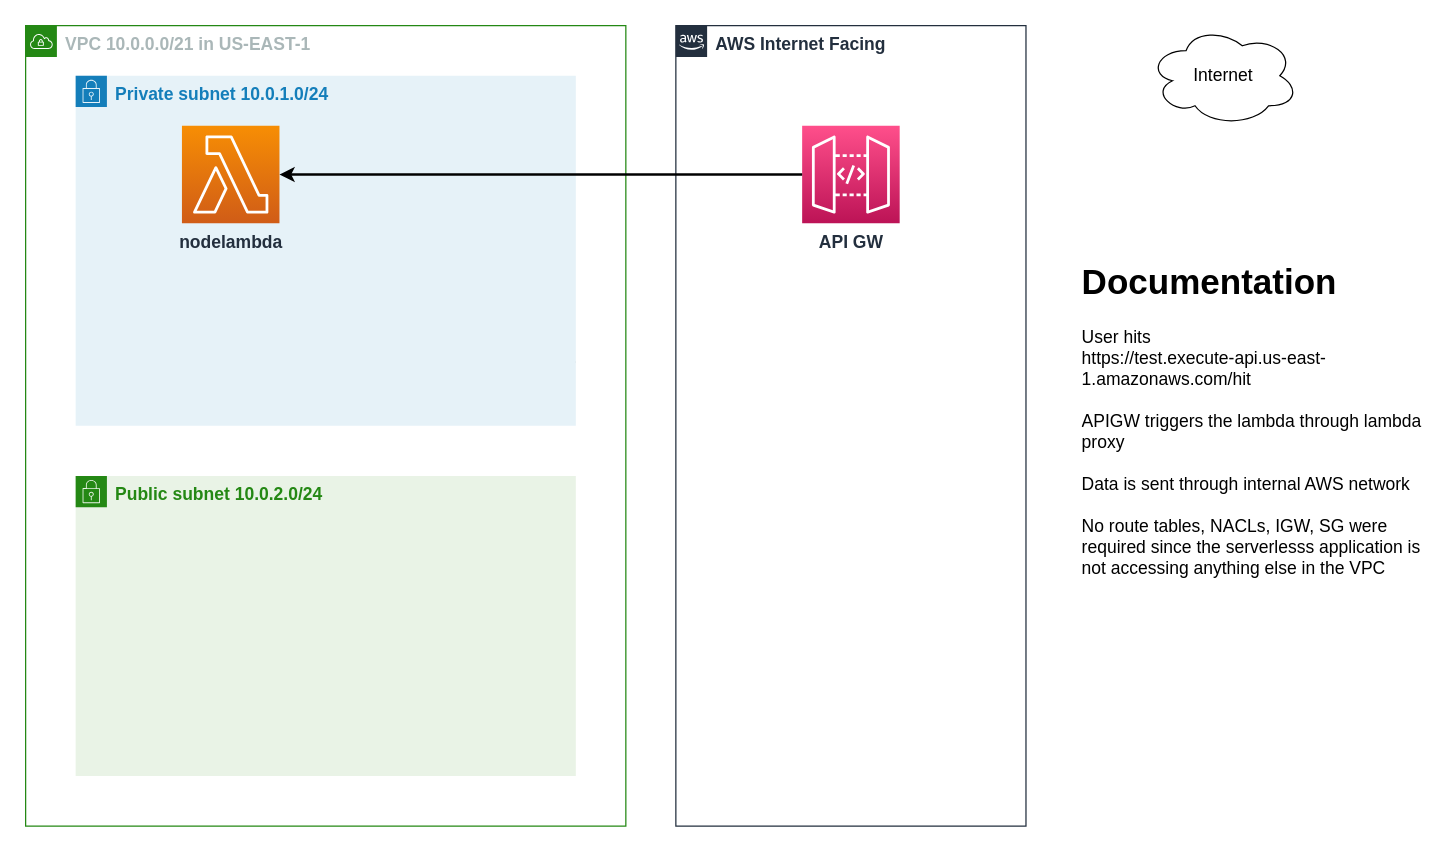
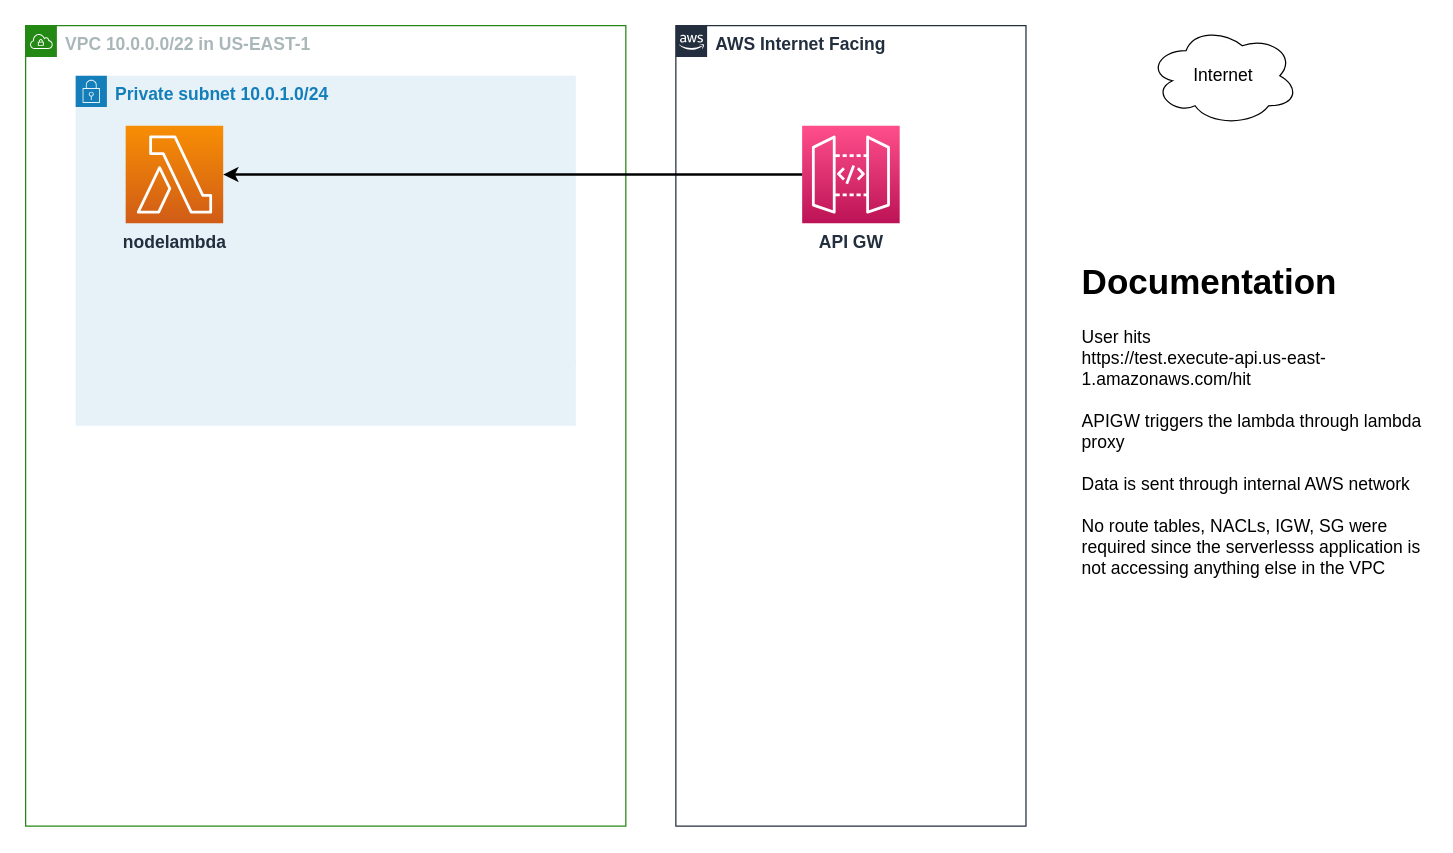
node "VPC 10.0.0.0/21 in US-EAST-1": label "VPC 10.0.0.0/21 in US-EAST-1" -> "VPC 10.0.0.0/22 in US-EAST-1"
node "nodelambda": moved (231, 174) -> (174, 174)
node "Public subnet 10.0.2.0/24": removed
